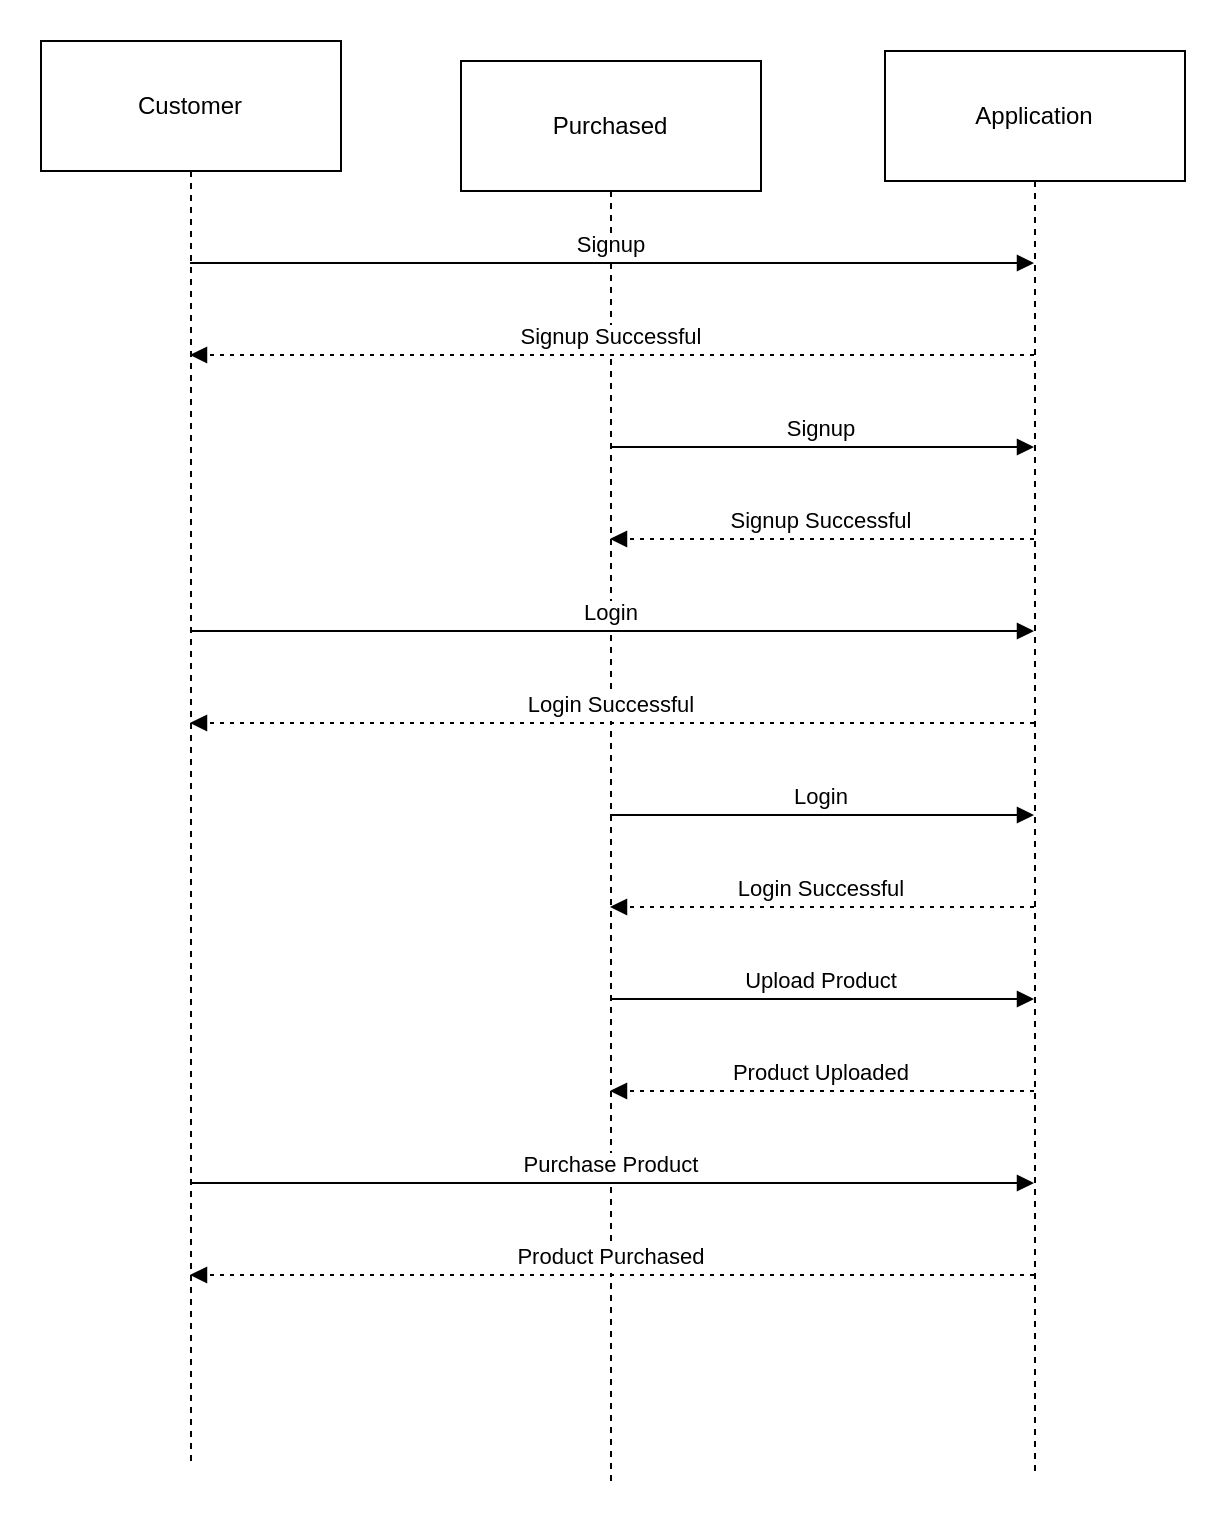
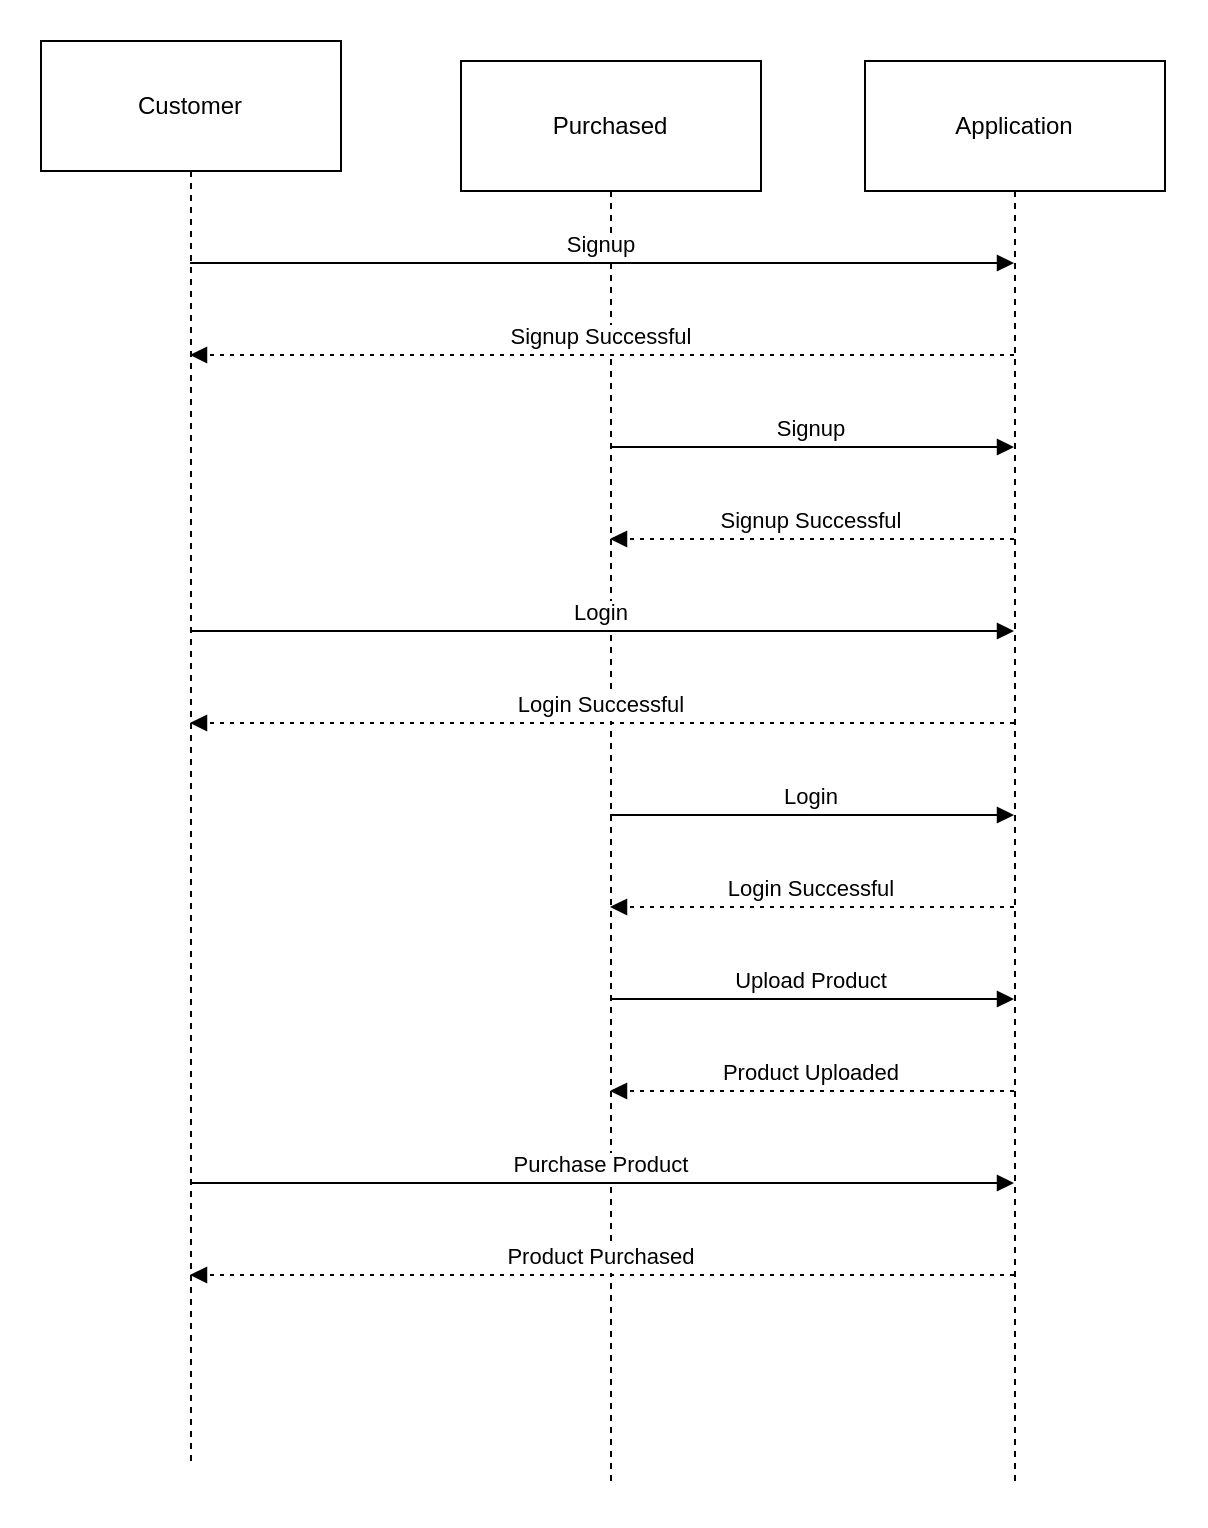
node "Application": moved (1035, 763) -> (1015, 773)
